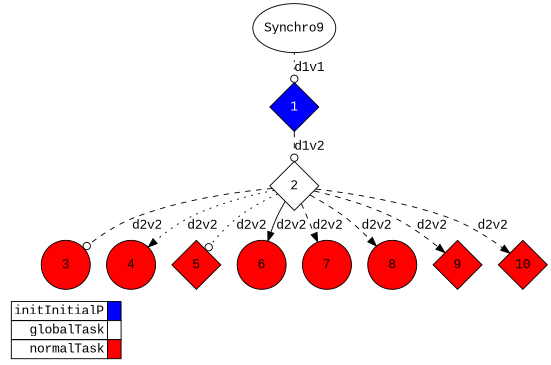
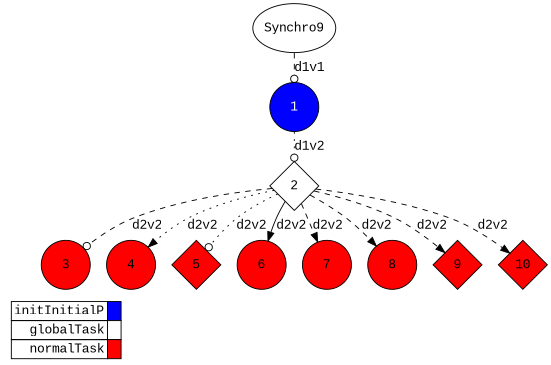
edge "Synchro9" -> "1": style dotted -> dashed
node "1": shape diamond -> ellipse
edge "1" -> "2": style dashed -> dotted
